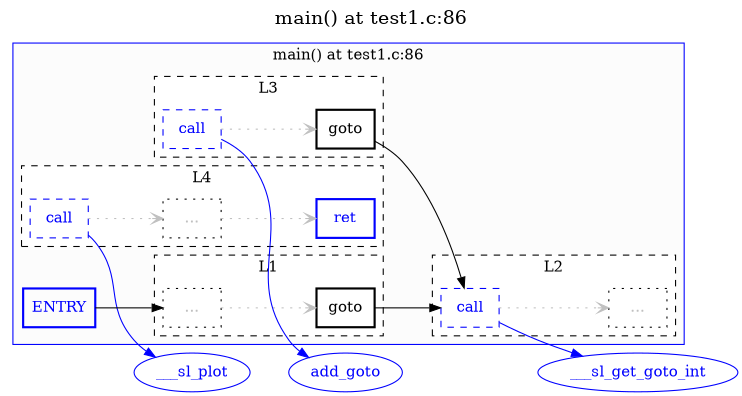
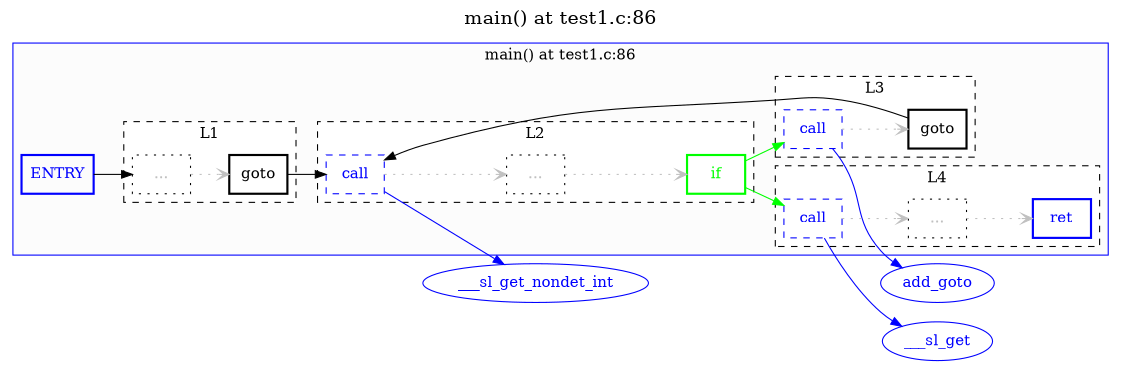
node "if": added
node "___sl_plot": label "___sl_plot" -> "___sl_get"
node "___sl_get_goto_int": label "___sl_get_goto_int" -> "___sl_get_nondet_int"
